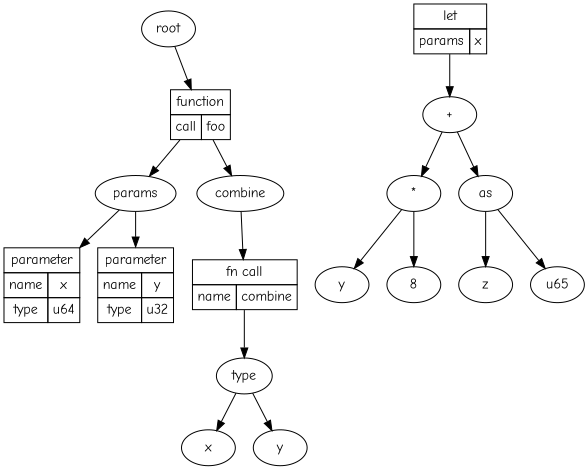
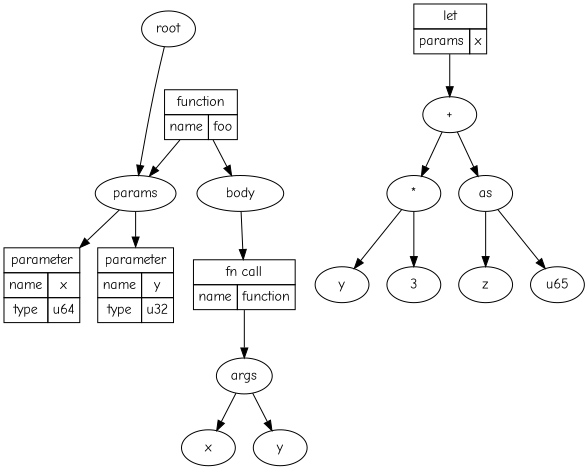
edge "root" -> "function": now "root" -> "params"
node "function": text "call" -> "name"
node "combine": label "combine" -> "body"
node "8": label "8" -> "3"
node "fn call": text "combine" -> "function"
node "type": label "type" -> "args"
